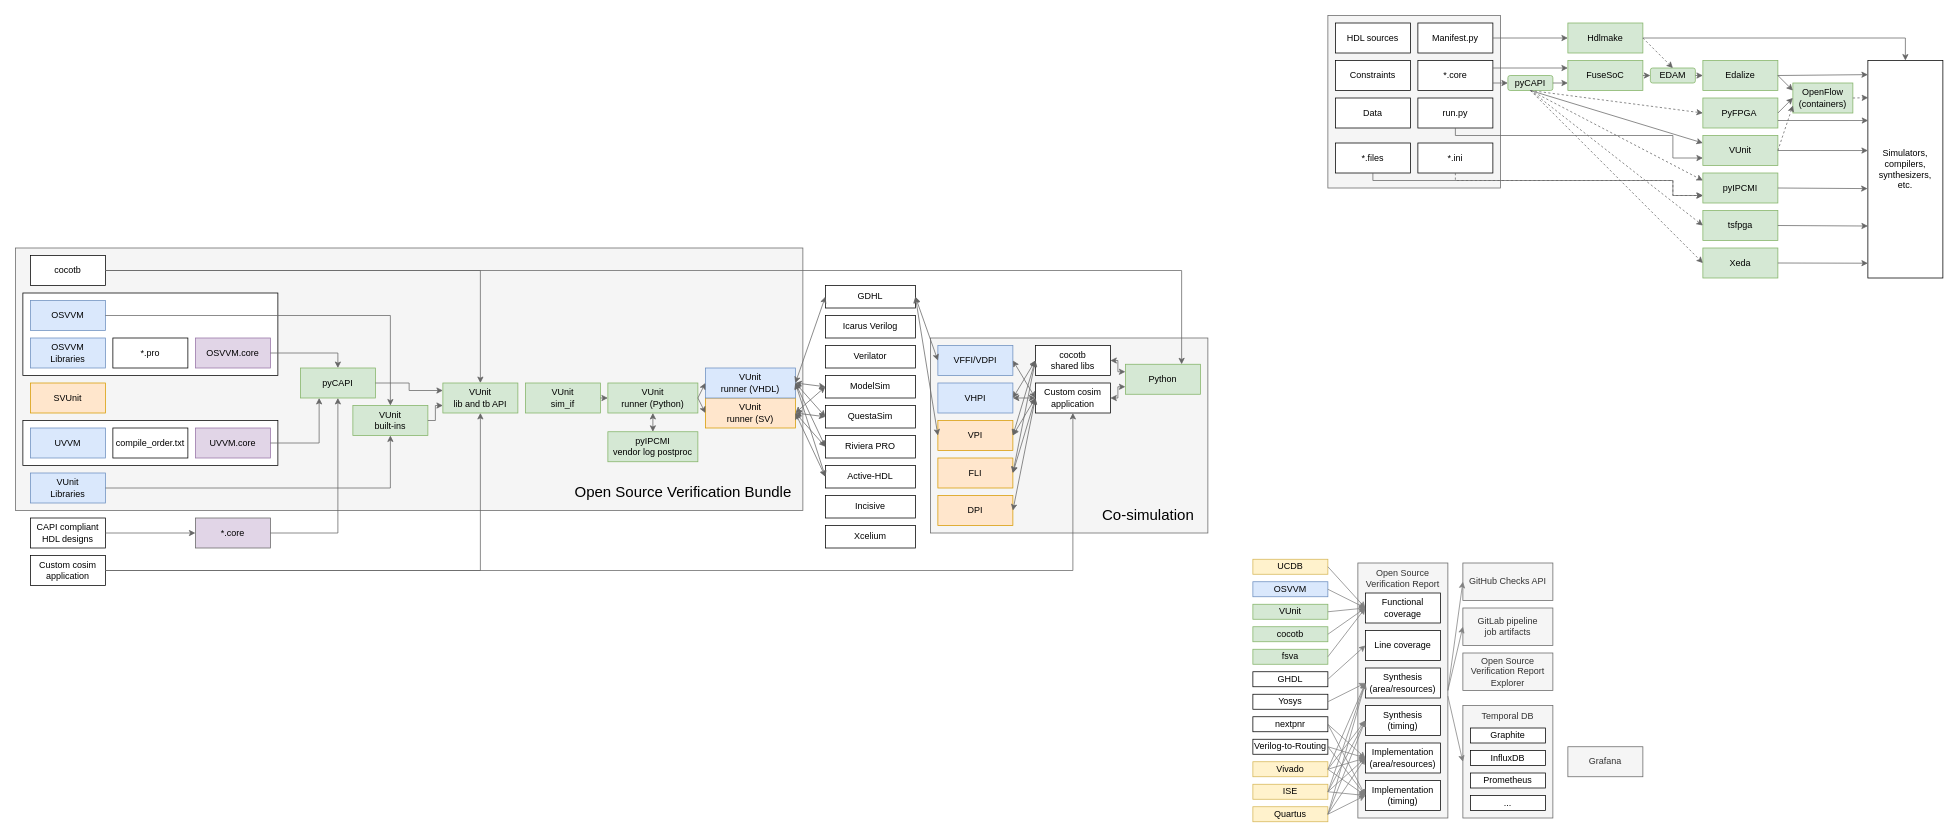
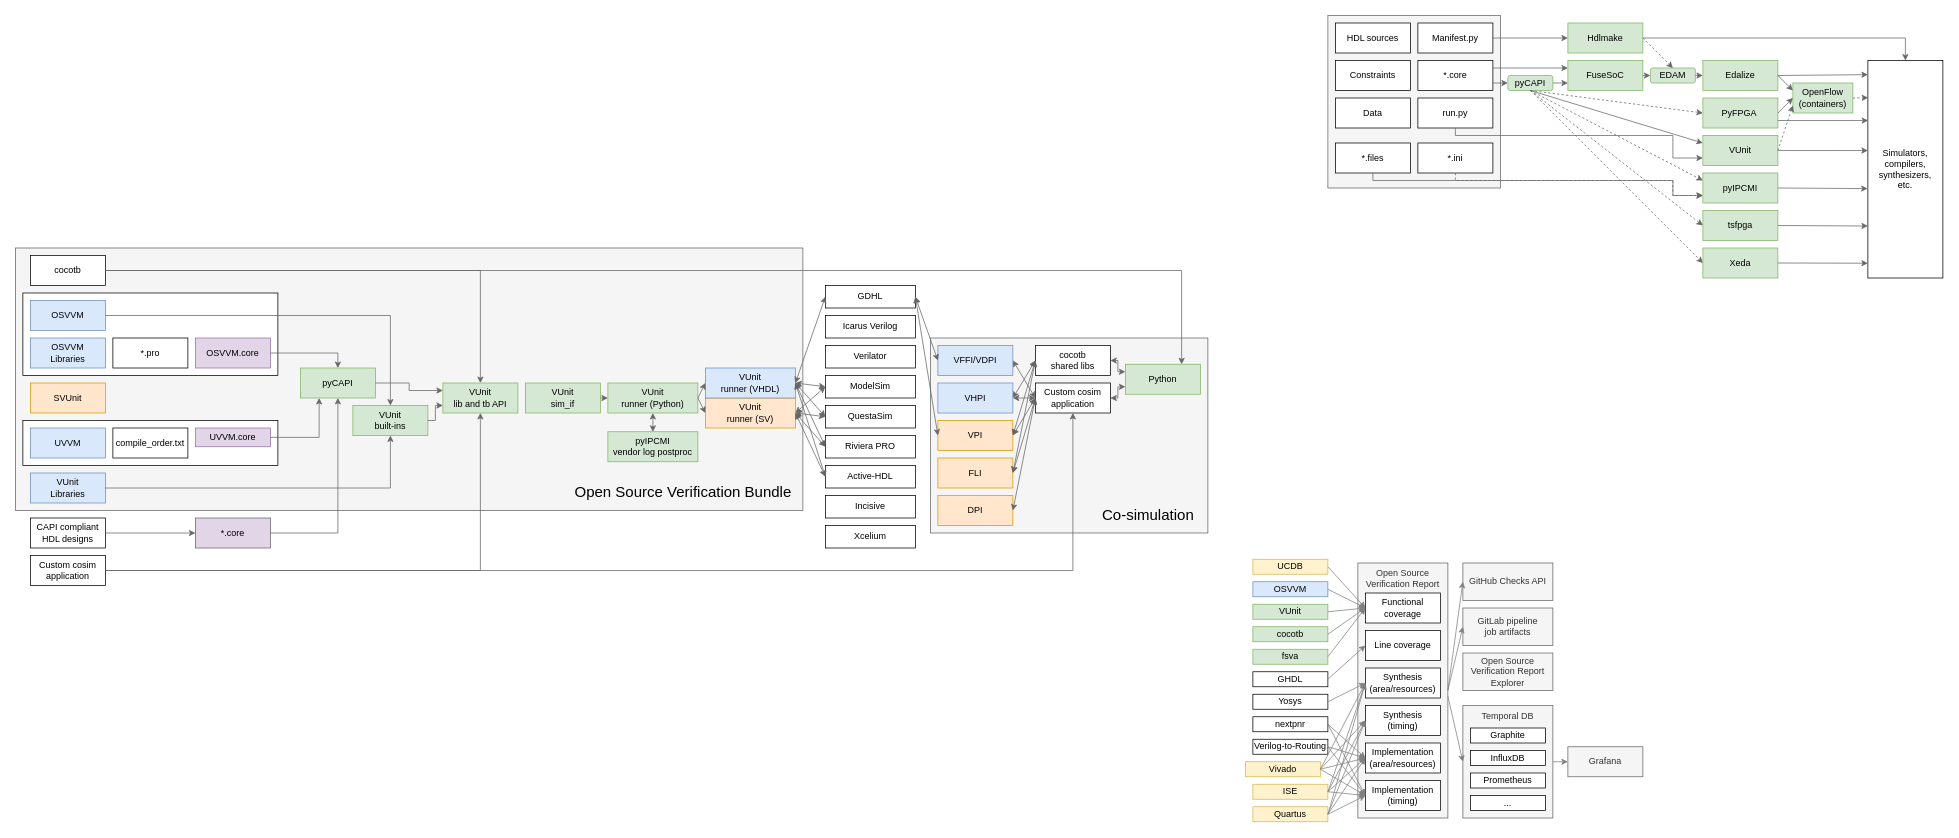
node "UVVM.core": size 75x30 -> 75x19
edge "Temporal DB" -> "Grafana": added
node "Vivado": moved (1290, 769) -> (1283, 769)
